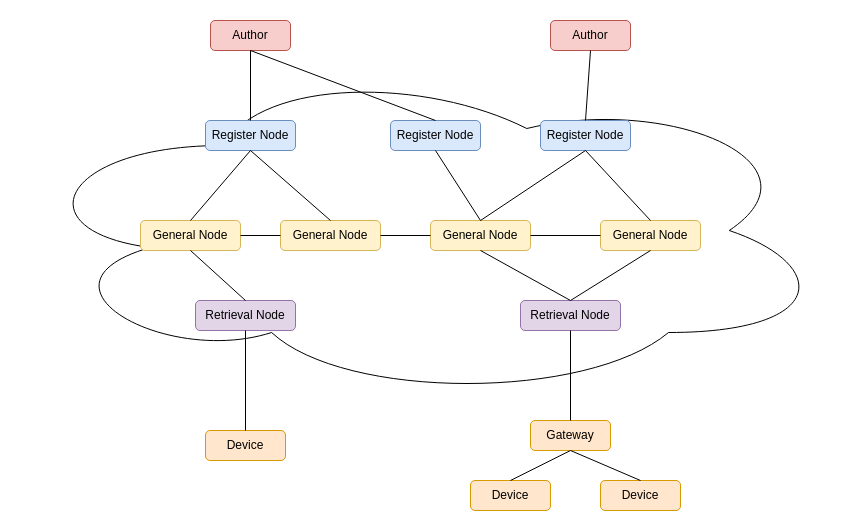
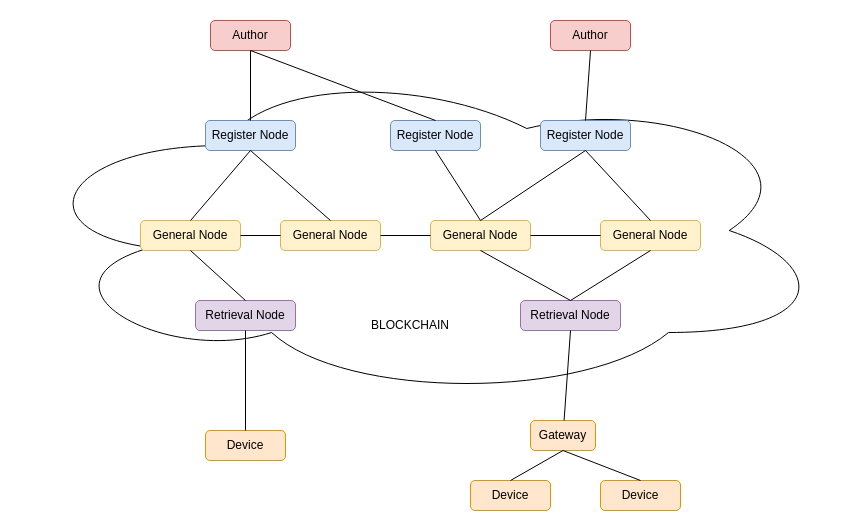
node "BLOCKCHAIN": added
node "Gateway": size 80x30 -> 65x30
